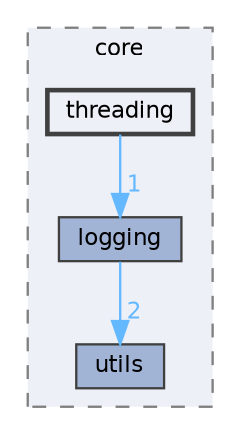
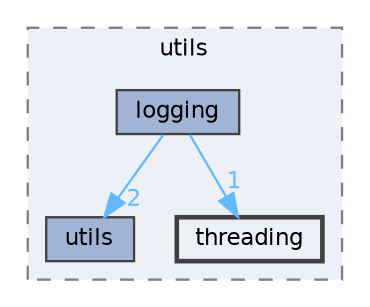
cluster "core": label "core" -> "utils"
edge "threading" -> "logging": reversed
